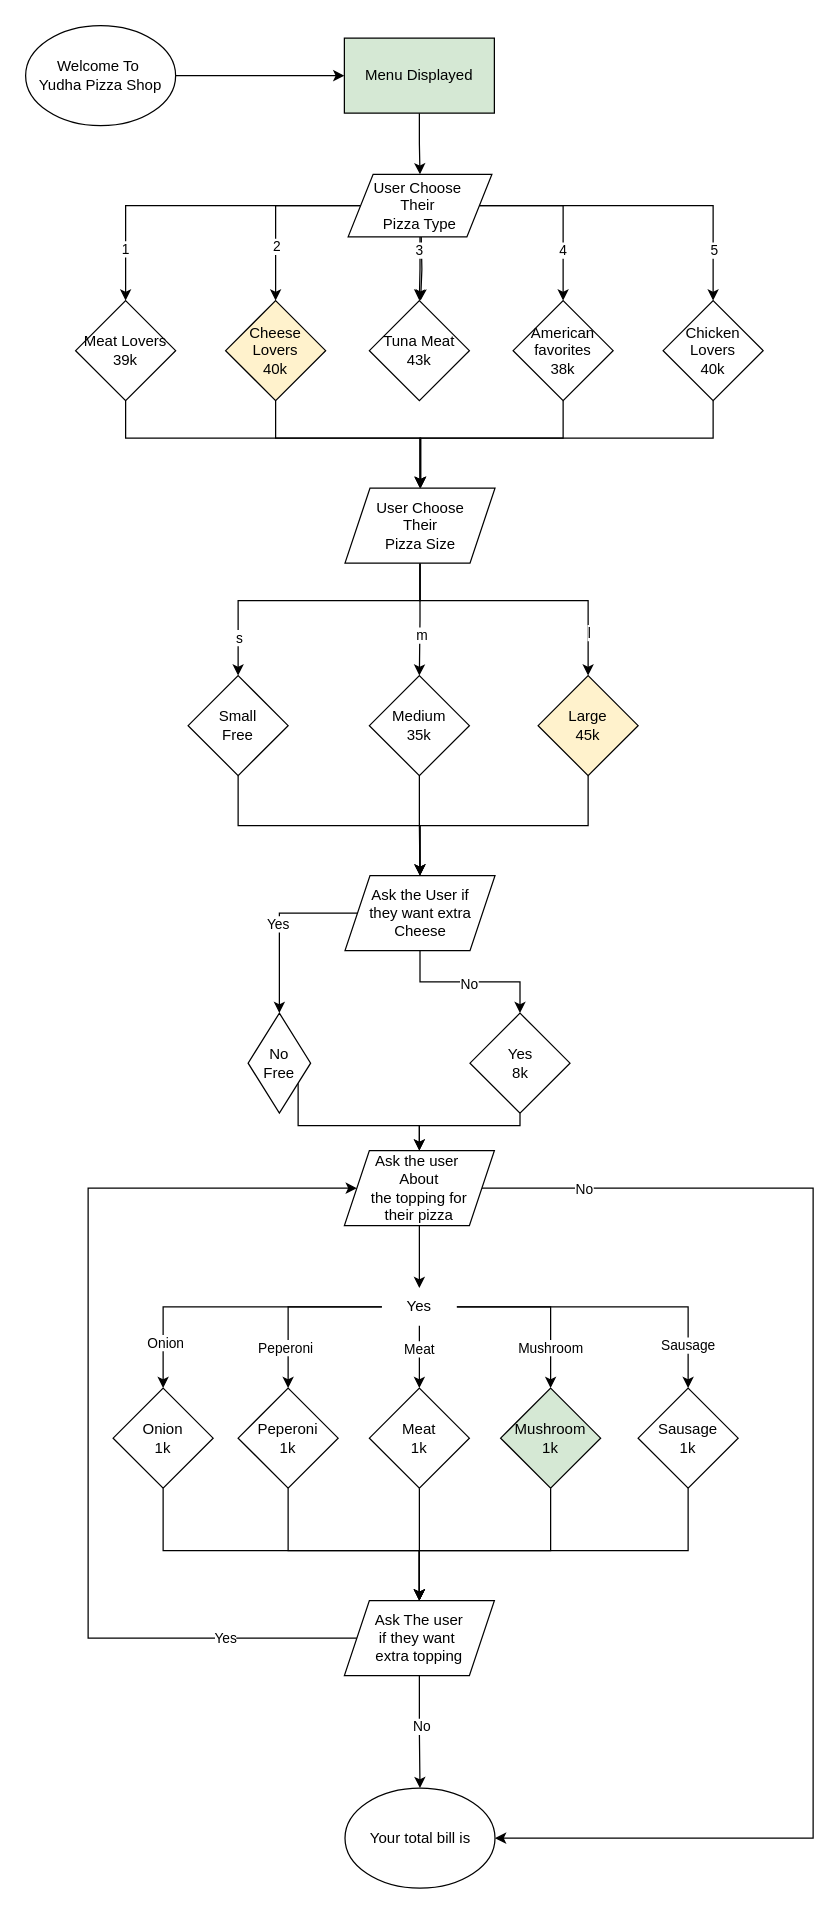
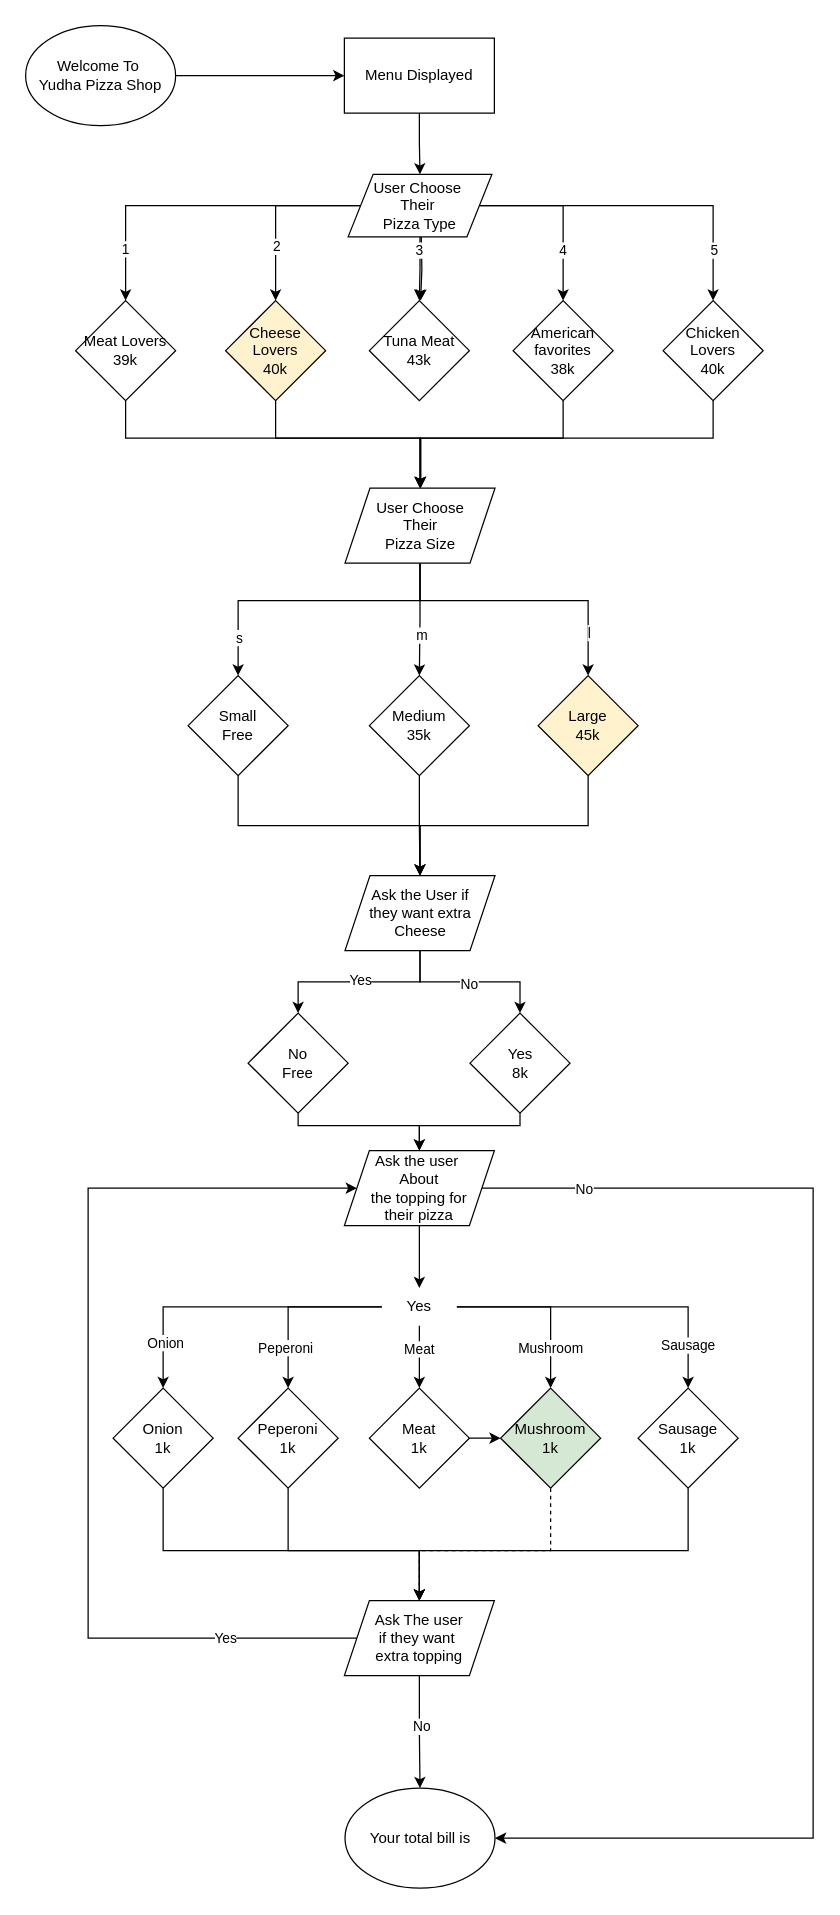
node "Menu Displayed": fillcolor #d5e8d4 -> #ffffff
node "No Free": size 63x100 -> 100x100
edge "Meat 1k" -> "Ask The user if they want extra topping": now "Meat 1k" -> "Mushroom 1k"
edge "Mushroom 1k" -> "Ask The user if they want extra topping": style solid -> dashed
